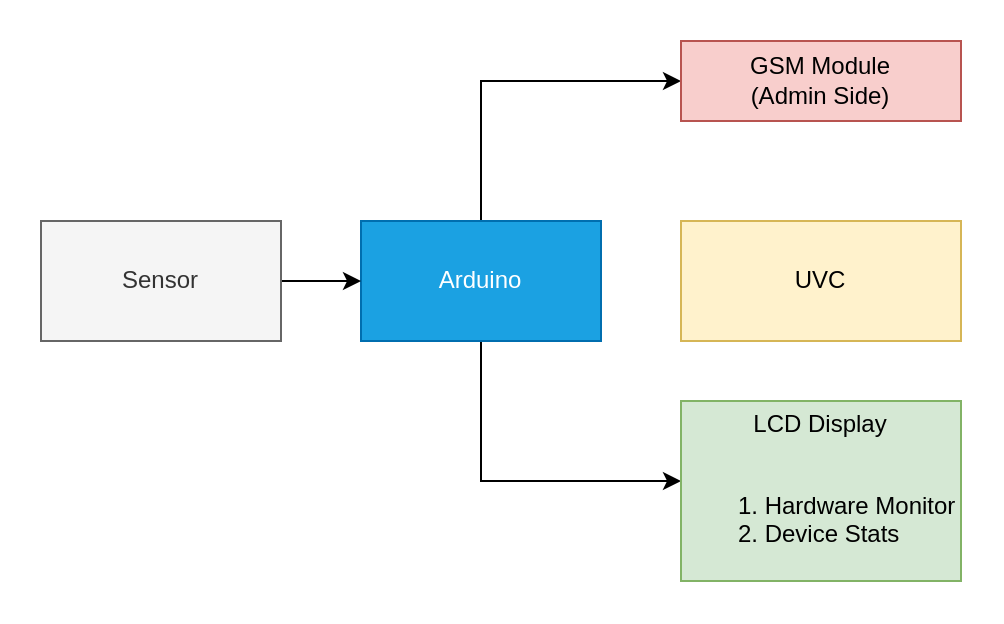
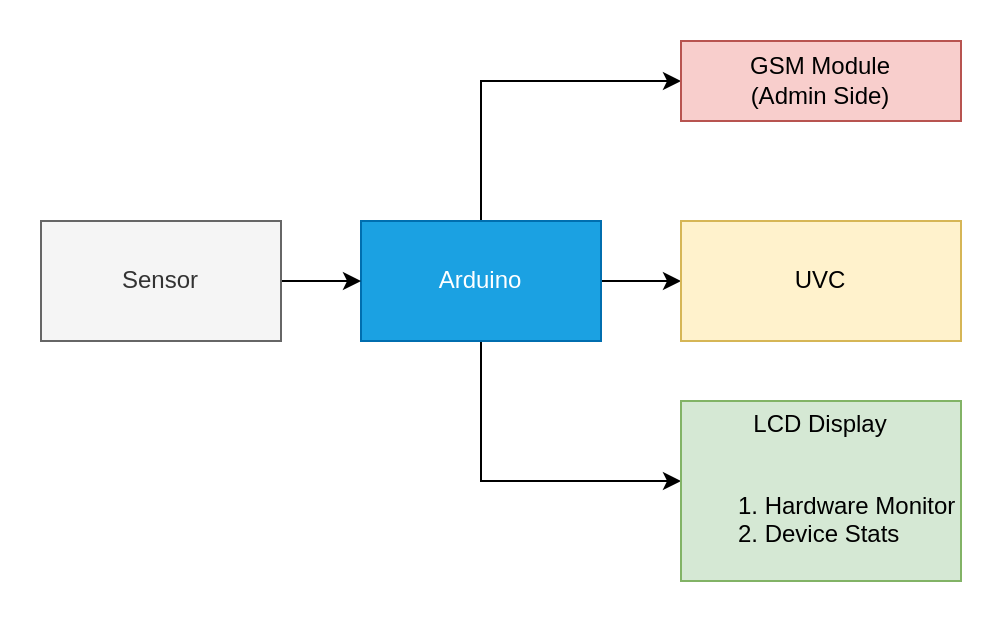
edge "Arduino" -> "UVC": added
